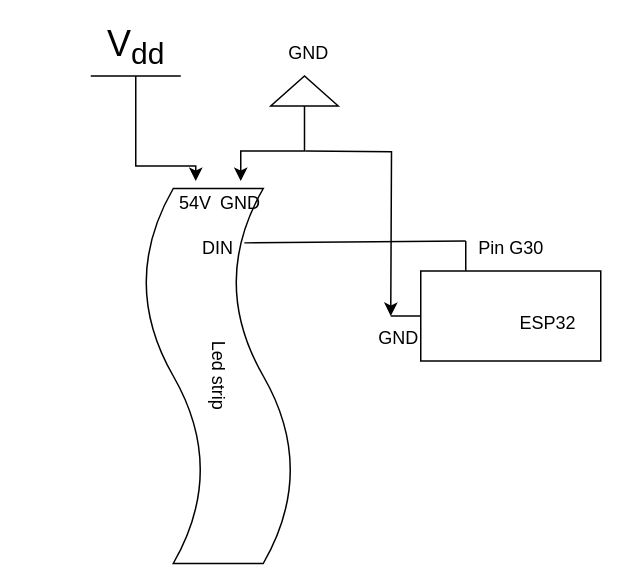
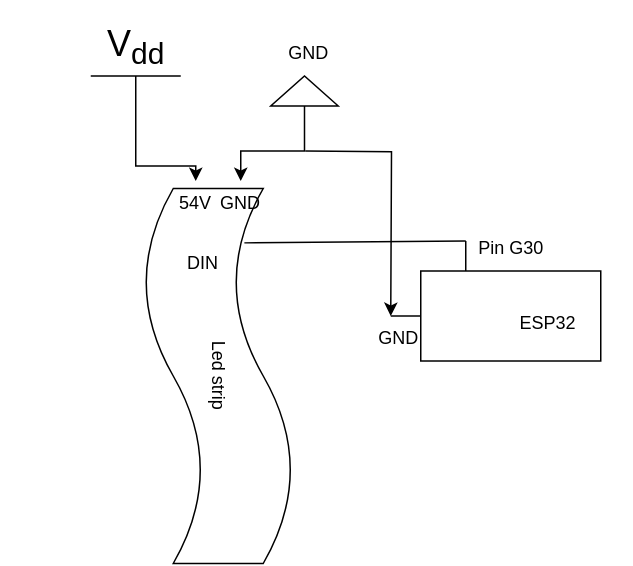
node "DIN": moved (218, 248) -> (203, 263)
